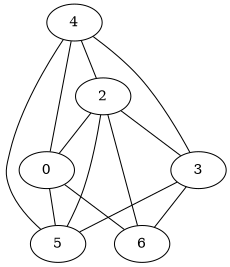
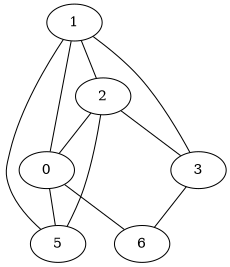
node "4": label "4" -> "1"
edge "2" -- "6": removed
edge "3" -- "5": removed
